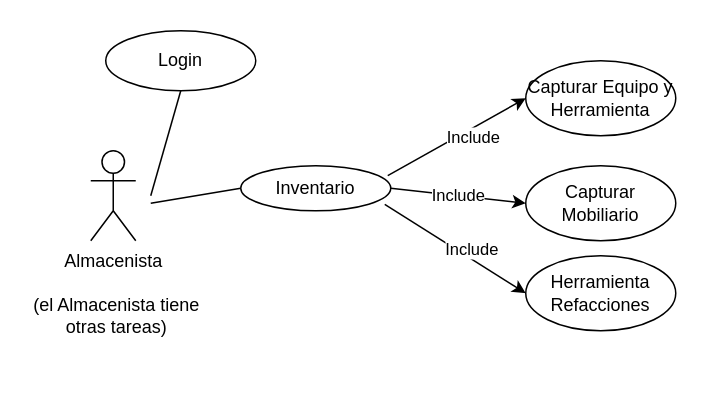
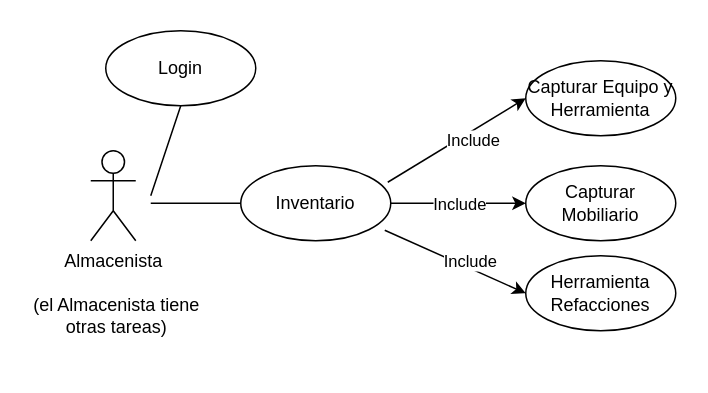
node "Login": size 150x60 -> 150x75
node "Inventario": size 150x45 -> 150x75
